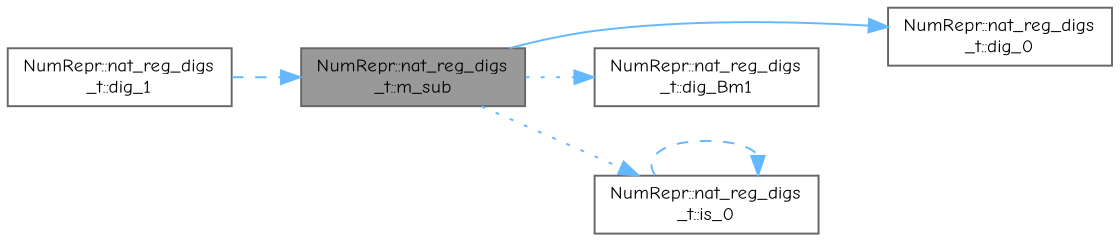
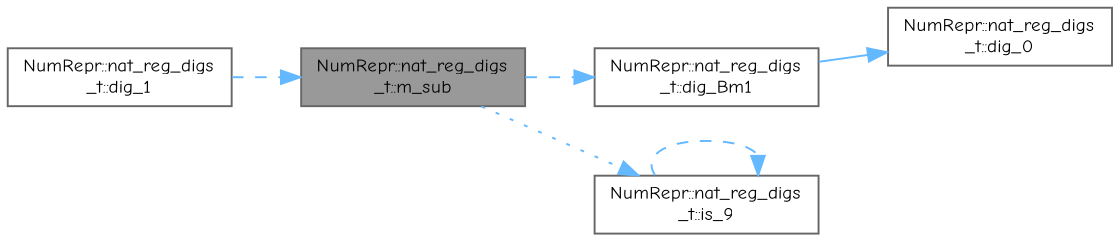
edge "NumRepr::nat_reg_digs _t::m_sub" -> "NumRepr::nat_reg_digs _t::dig_0": now "NumRepr::nat_reg_digs _t::dig_Bm1" -> "NumRepr::nat_reg_digs _t::dig_0"
edge "NumRepr::nat_reg_digs _t::m_sub" -> "NumRepr::nat_reg_digs _t::dig_Bm1": style dotted -> dashed
node "NumRepr::nat_reg_digs _t::is_0": label "NumRepr::nat_reg_digs _t::is_0" -> "NumRepr::nat_reg_digs _t::is_9"
